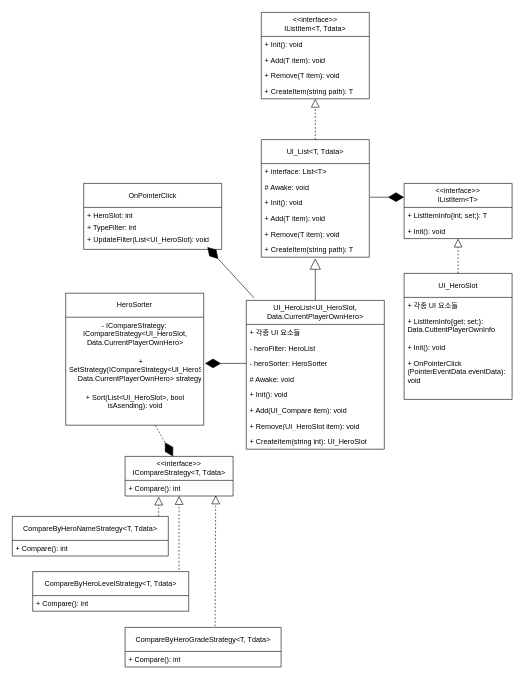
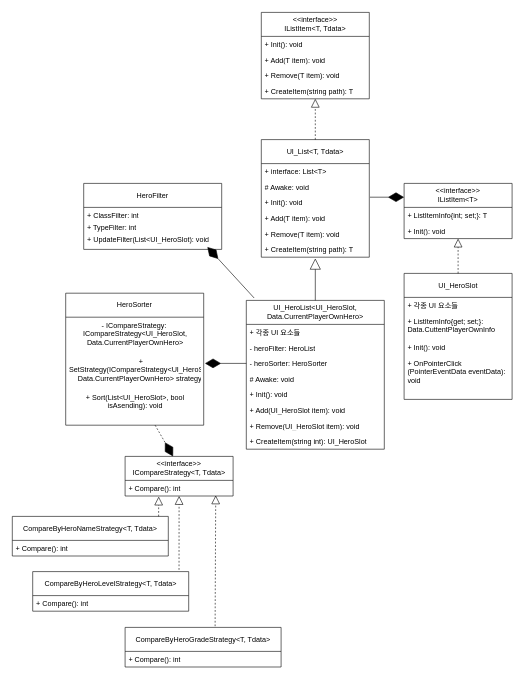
node "OnPointerClick": label "OnPointerClick" -> "HeroFilter"
node "+ HeroSlot: int": label "+ HeroSlot: int" -> "+ ClassFilter: int"
node "+ Add(UI_Compare item): void": label "+ Add(UI_Compare item): void" -> "+ Add(UI_HeroSlot item): void"
